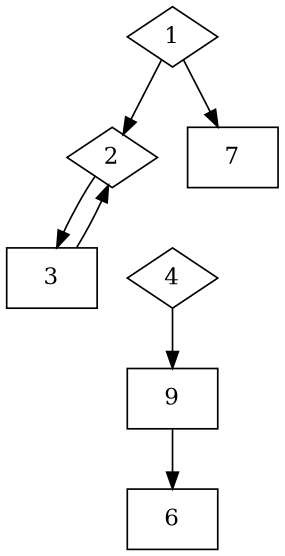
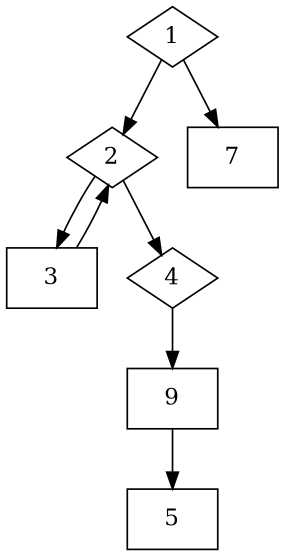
edge "2" -> "4": added
node "6": label "6" -> "5"
